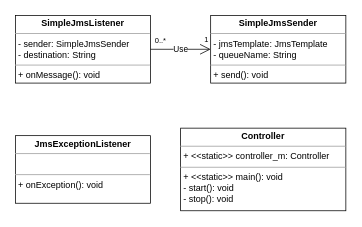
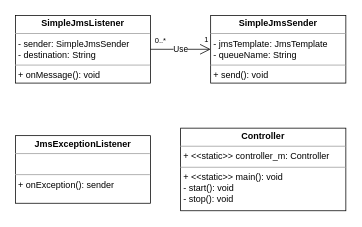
node "JmsExceptionListener + onException(): void": label "JmsExceptionListener + onException(): void" -> "JmsExceptionListener + onException(): sender"
